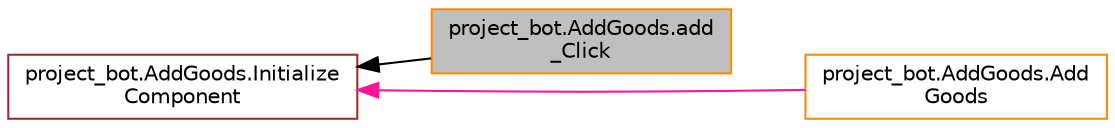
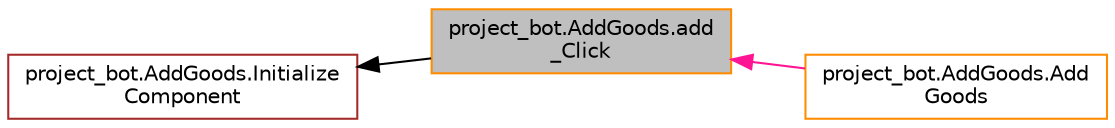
edge "project_bot.AddGoods.Add Goods" -> "project_bot.AddGoods.Initialize Component": now "project_bot.AddGoods.Add Goods" -> "project_bot.AddGoods.add _Click"
